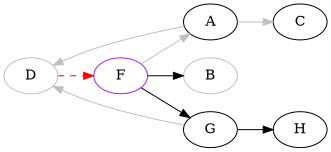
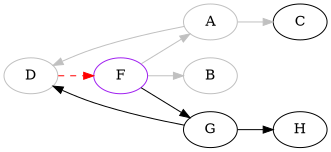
node "A": color black -> gray
edge "F" -> "B": color black -> gray
edge "G" -> "D": color gray -> black
